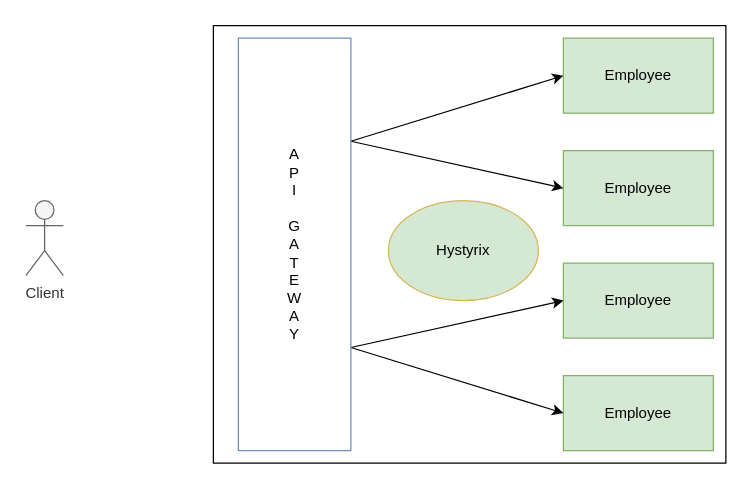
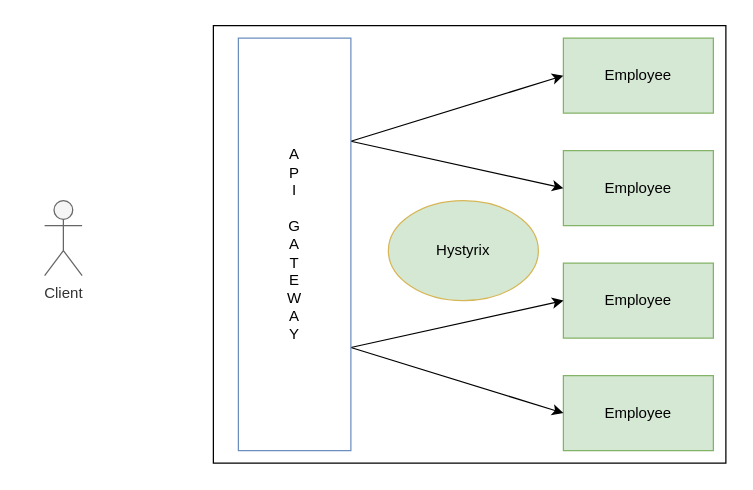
node "Client": moved (44, 238) -> (63, 238)
